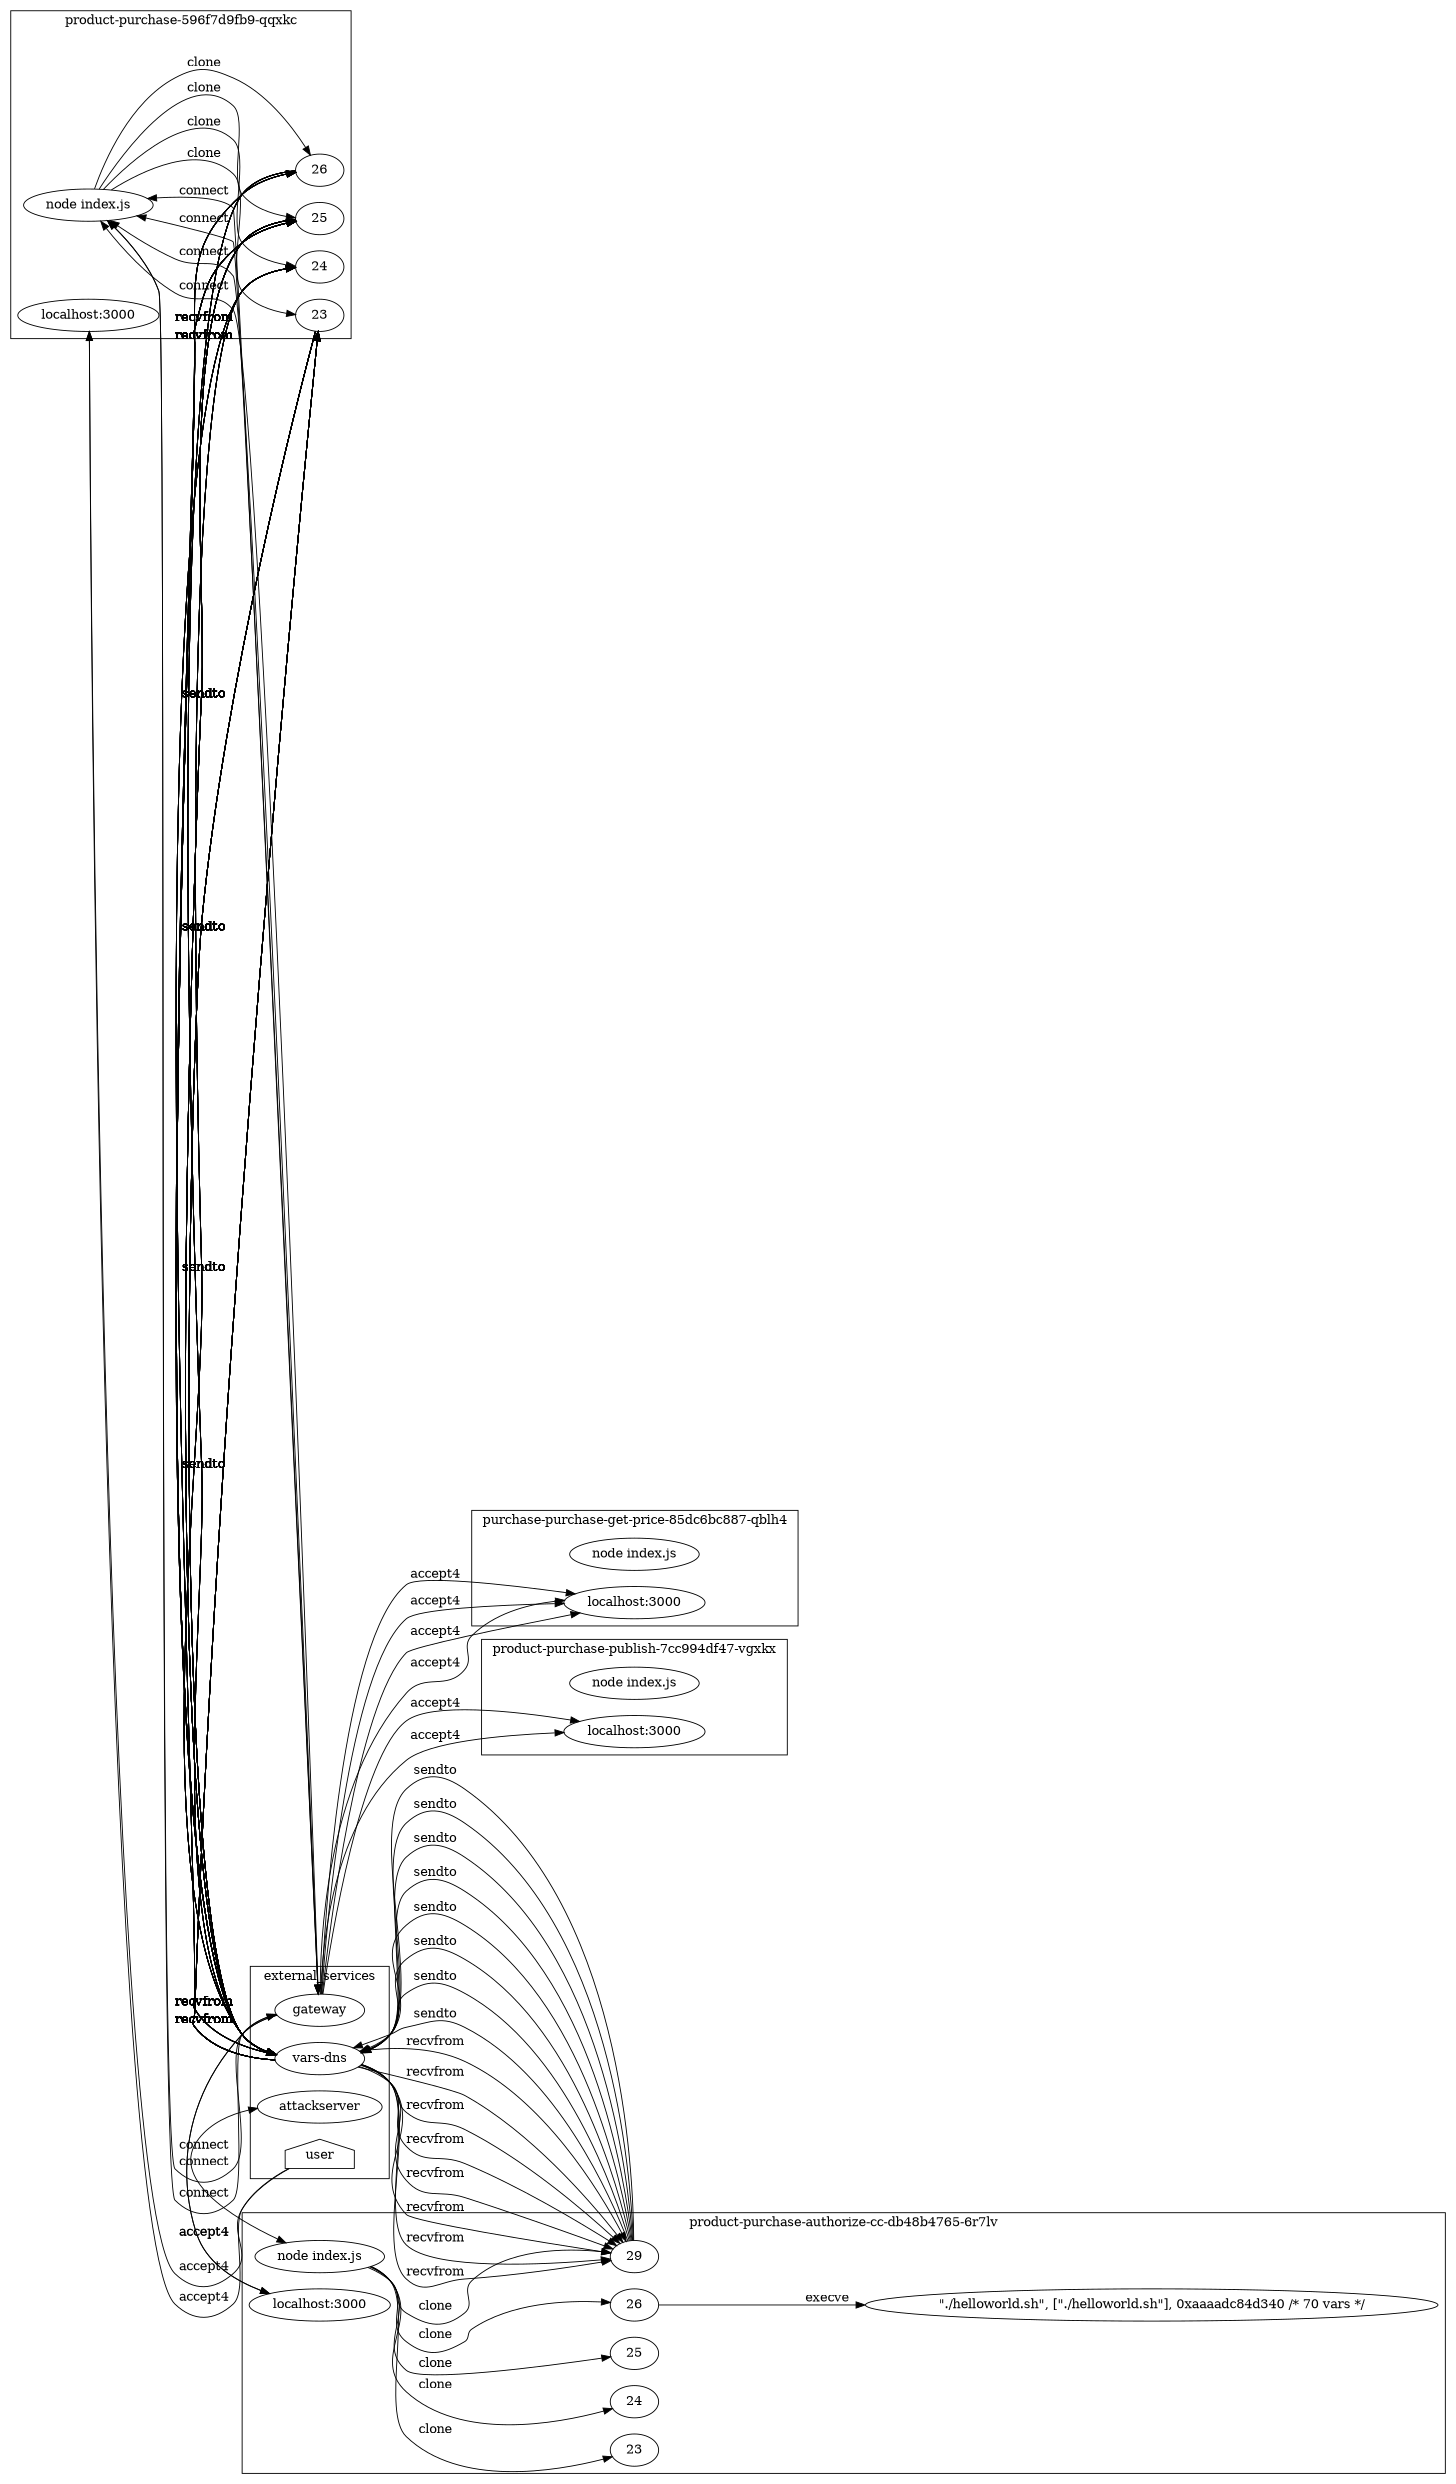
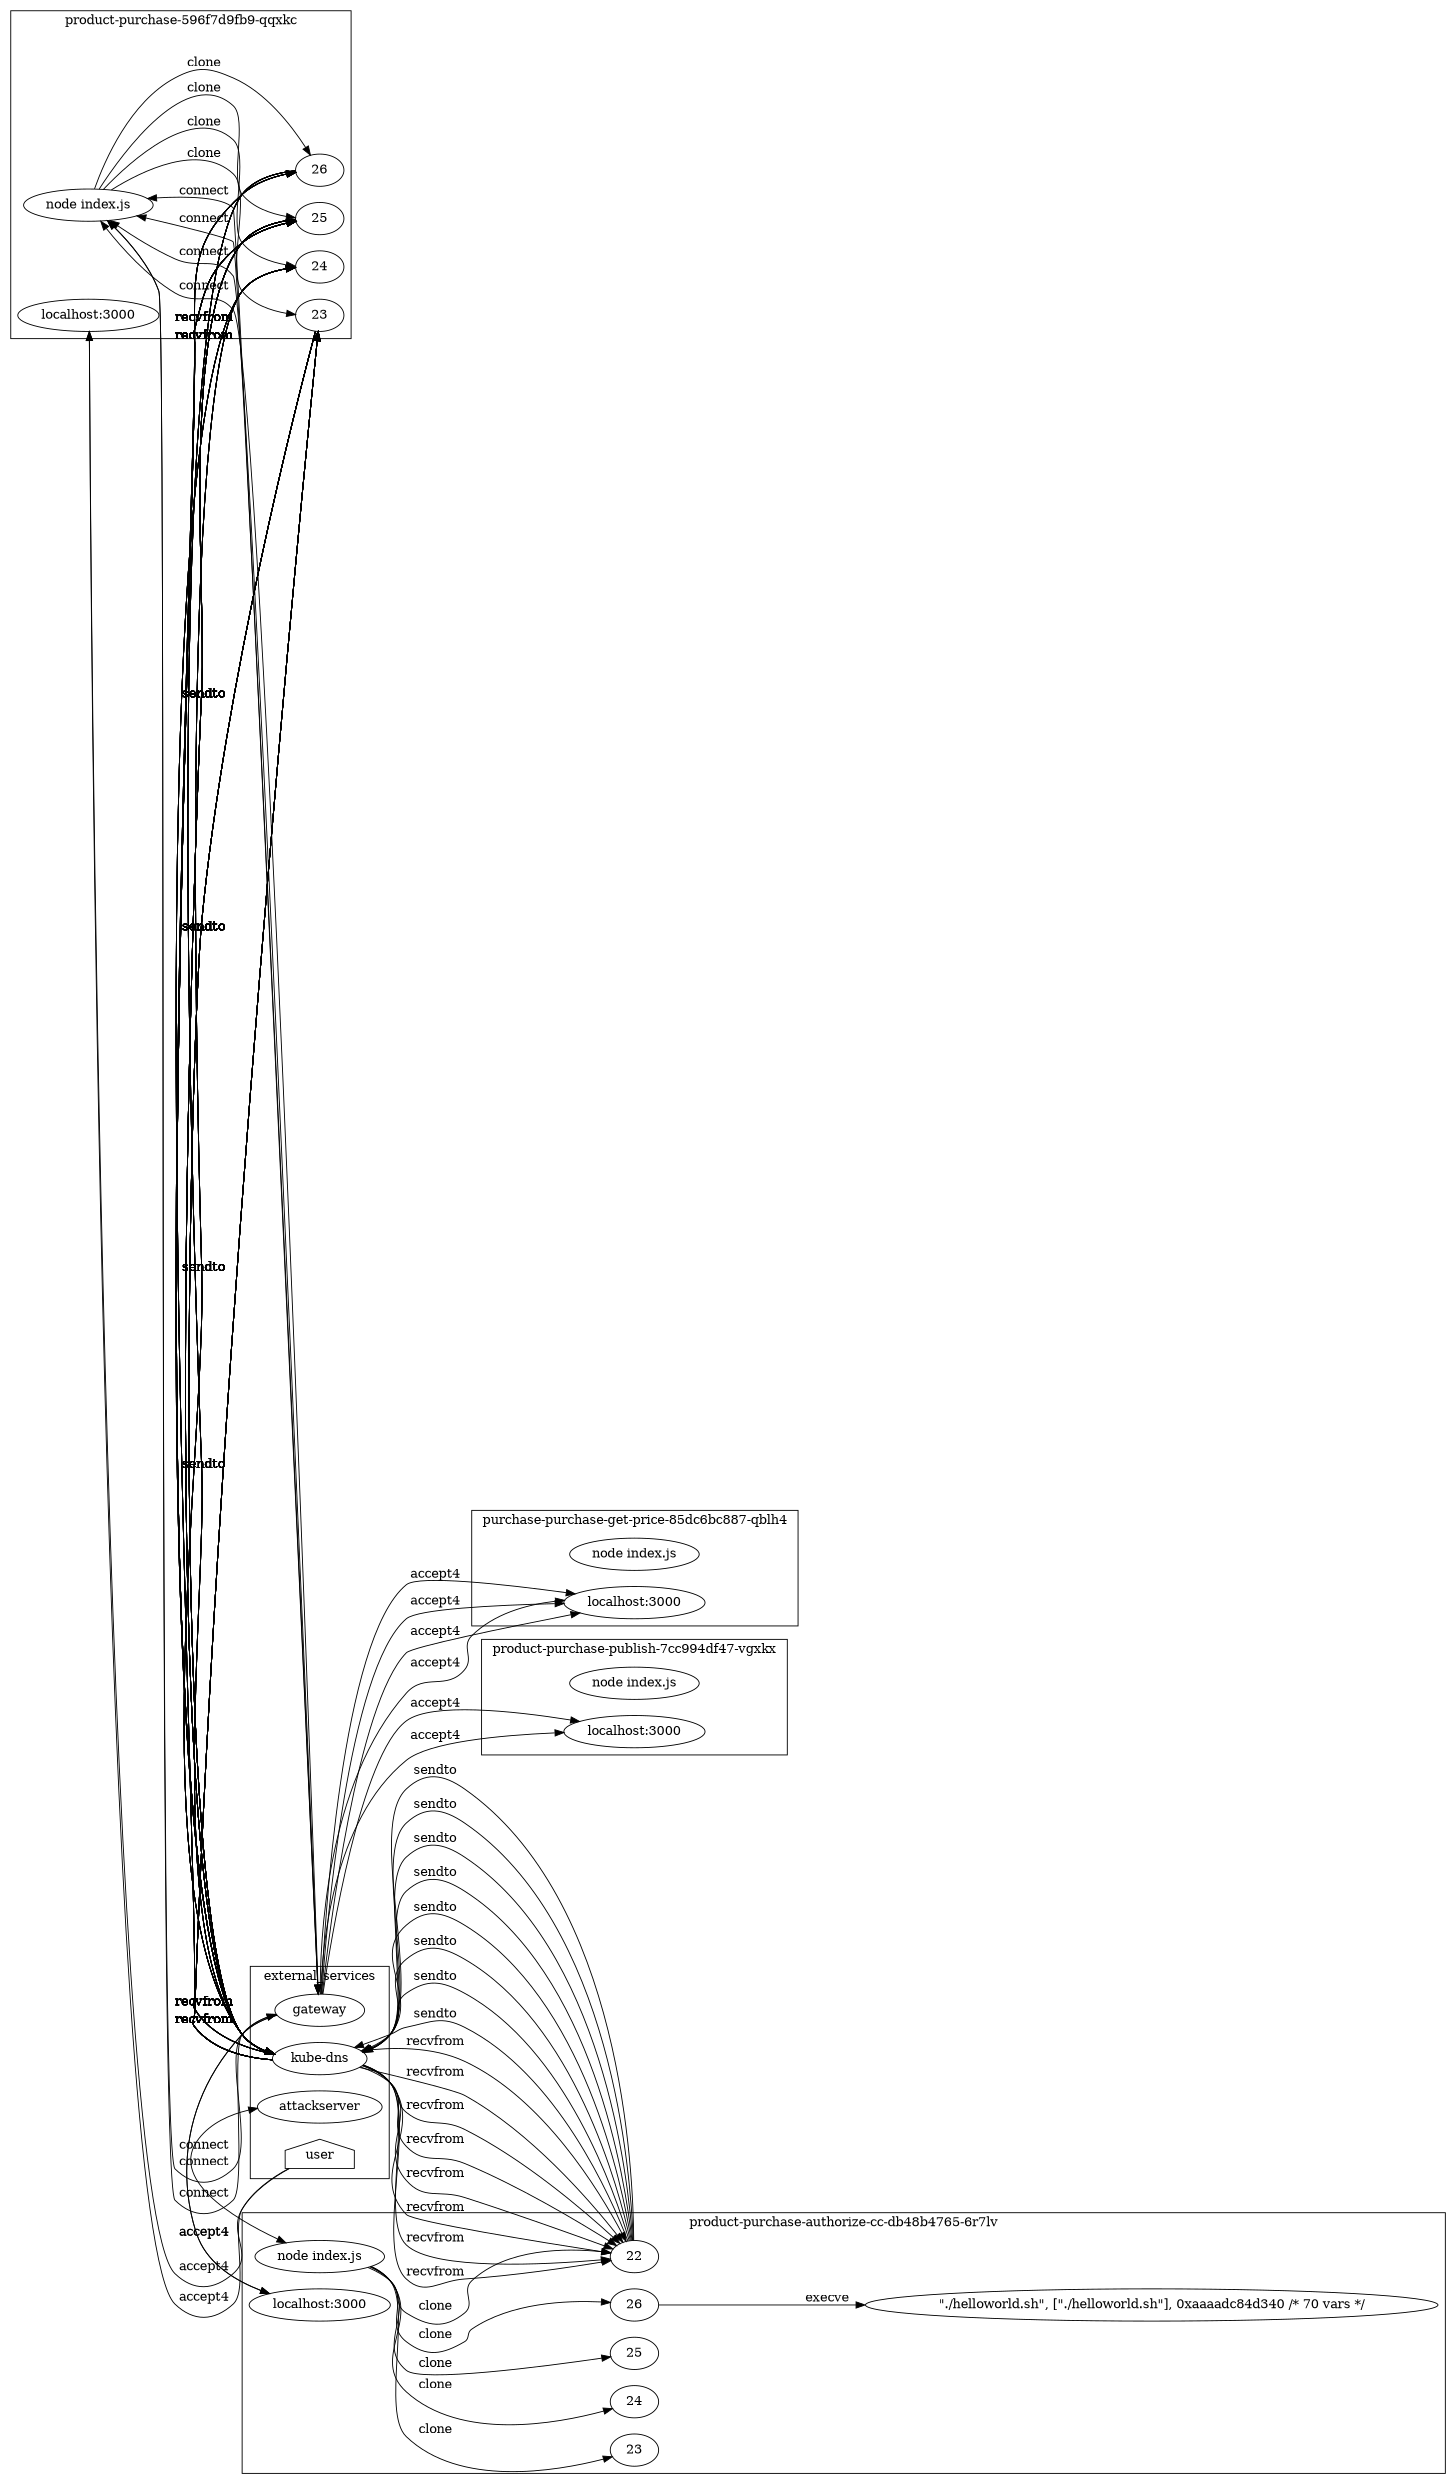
node "vars-dns": label "vars-dns" -> "kube-dns"
node "29": label "29" -> "22"
